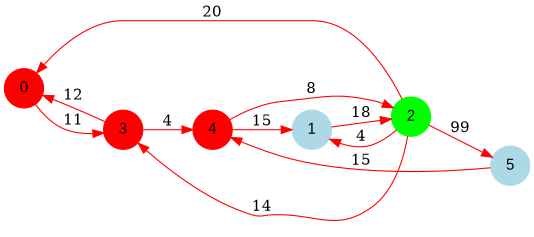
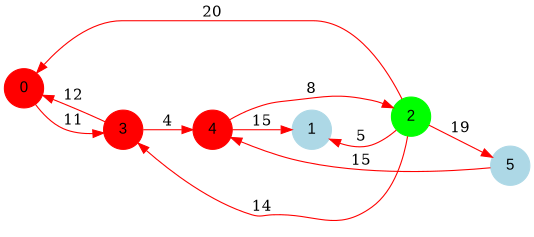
edge "1" -> "2": removed, label "18"
edge "2" -> "5": label "99" -> "19"
edge "2" -> "1": label "4" -> "5"
